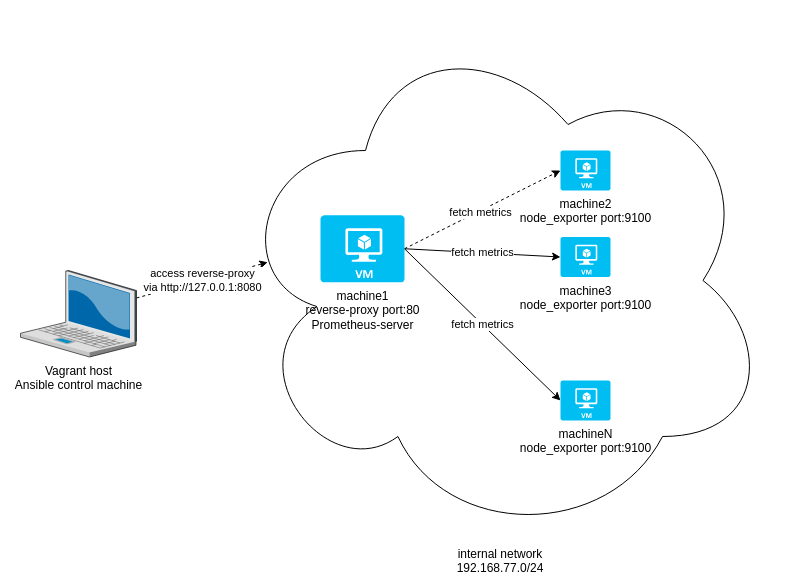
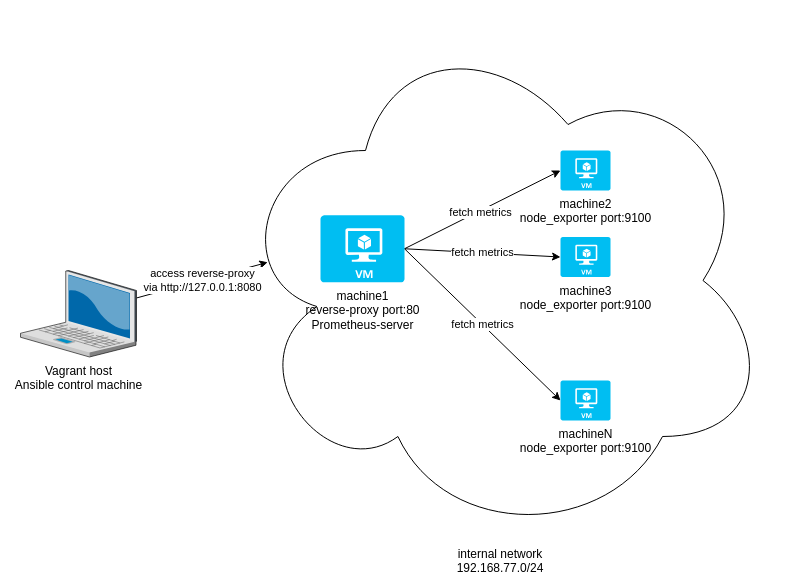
edge "machine1 reverse-proxy port:80 Prometheus-server" -> "machine2 node_exporter port:9100": style dashed -> solid
edge "Vagrant host Ansible control machine" -> "internal network 192.168.77.0/24": style dashed -> solid
